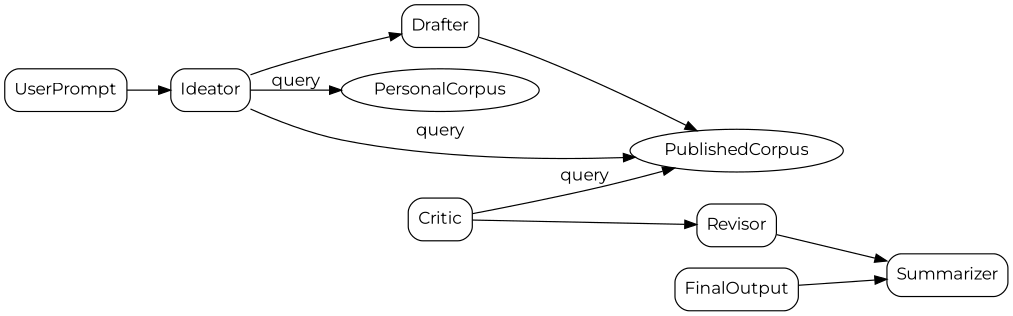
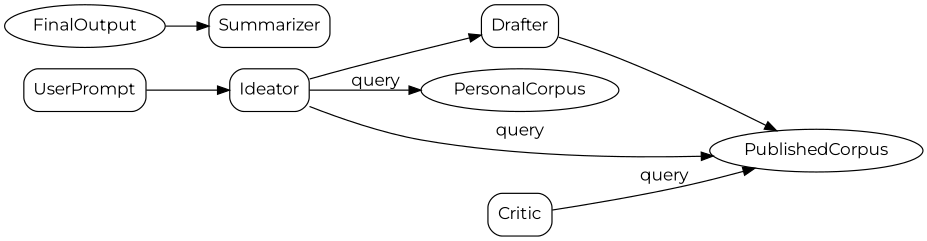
node "Revisor": removed
node "FinalOutput": shape box -> ellipse
